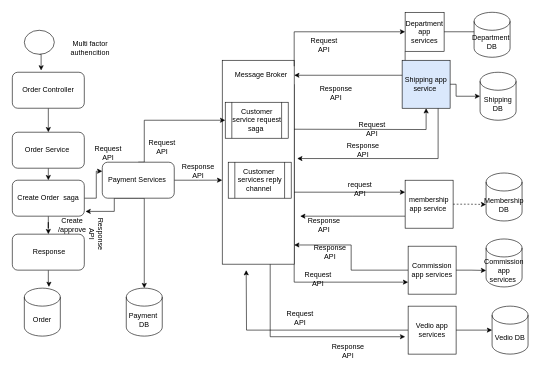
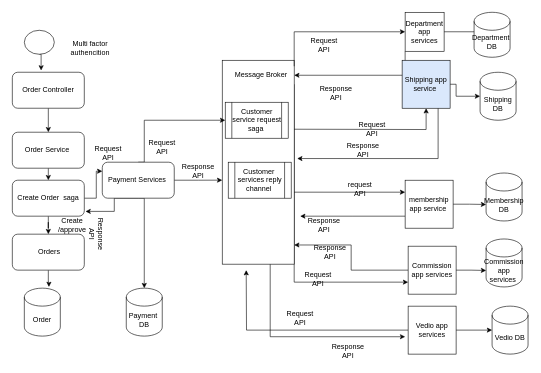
edge "membership app service" -> "Membership DB": style dashed -> solid
node "Response": label "Response" -> "Orders"
